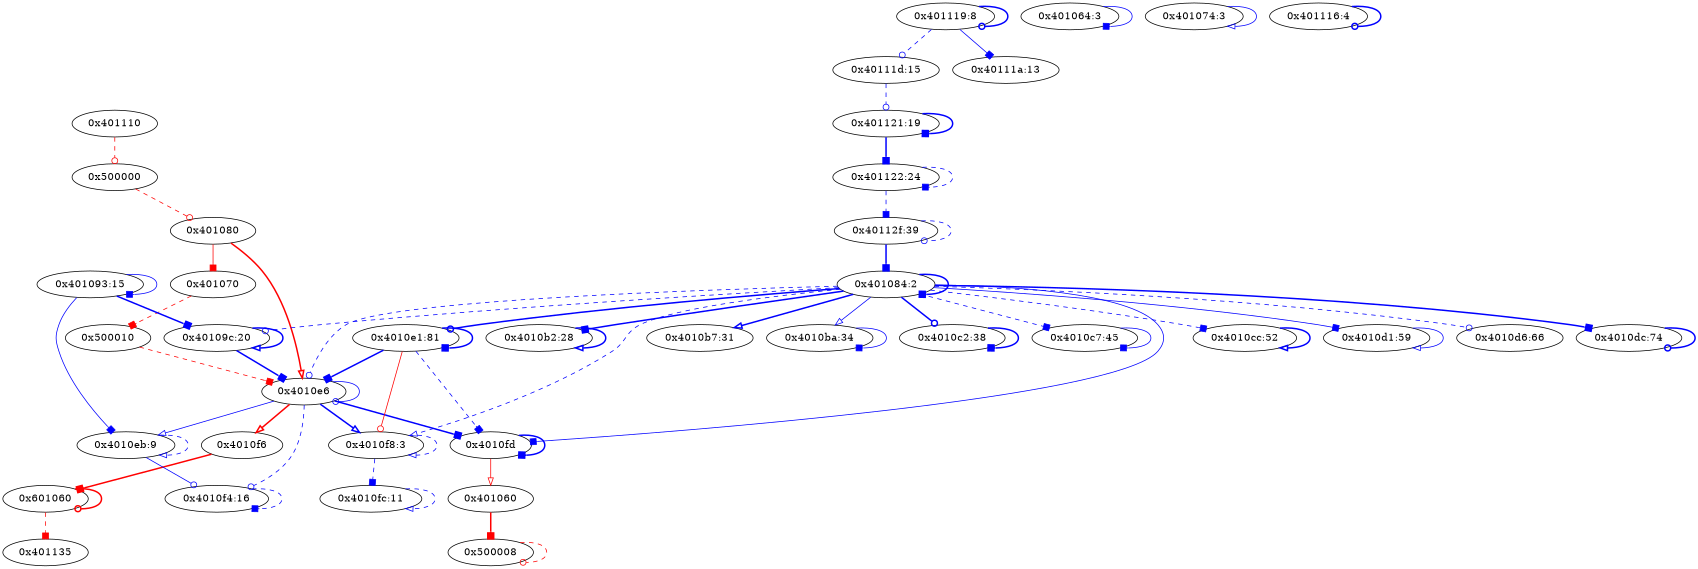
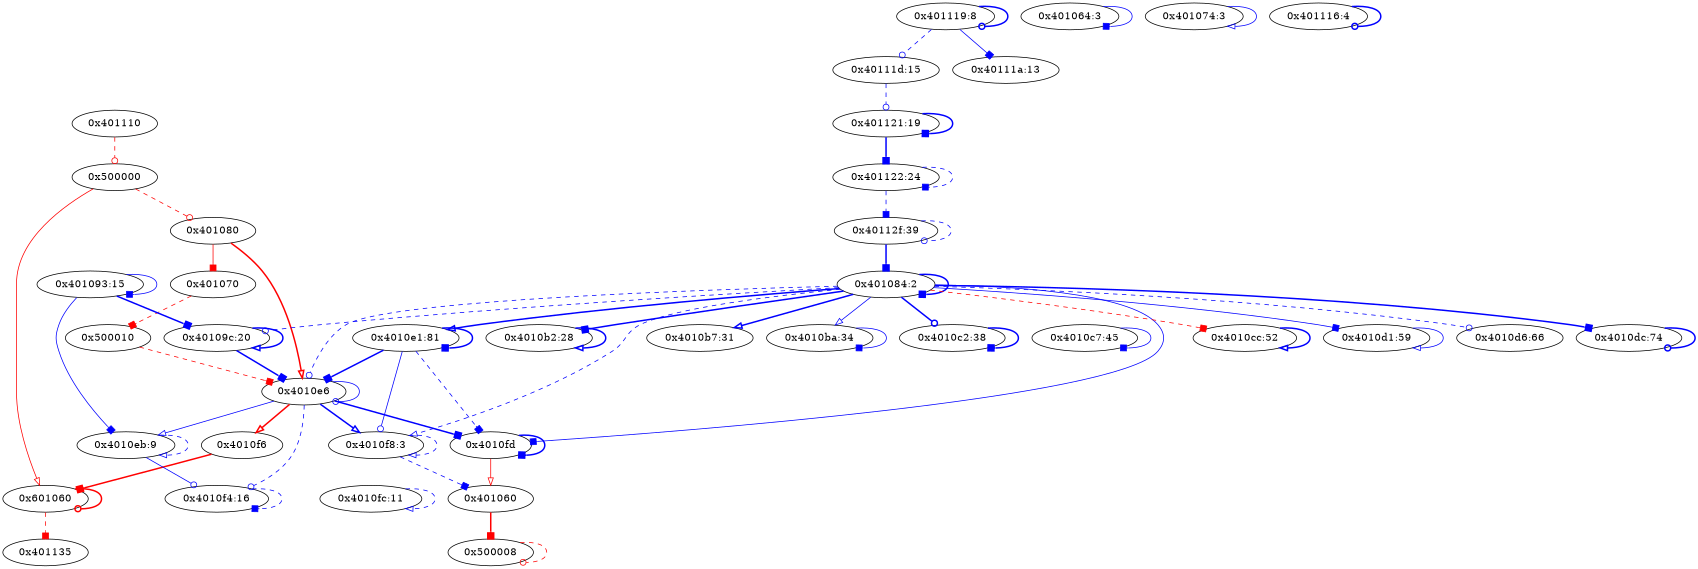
edge "0x401084:2" -> "0x4010e1:81": arrowhead odot -> onormal
edge "0x401084:2" -> "0x4010cc:52": color blue -> red
edge "0x401084:2" -> "0x4010c7:45": removed
edge "0x500000" -> "0x601060": added
edge "0x4010e1:81" -> "0x4010f8:3": color red -> blue
edge "0x4010f8:3" -> "0x4010fc:11": now "0x4010f8:3" -> "0x401060"
